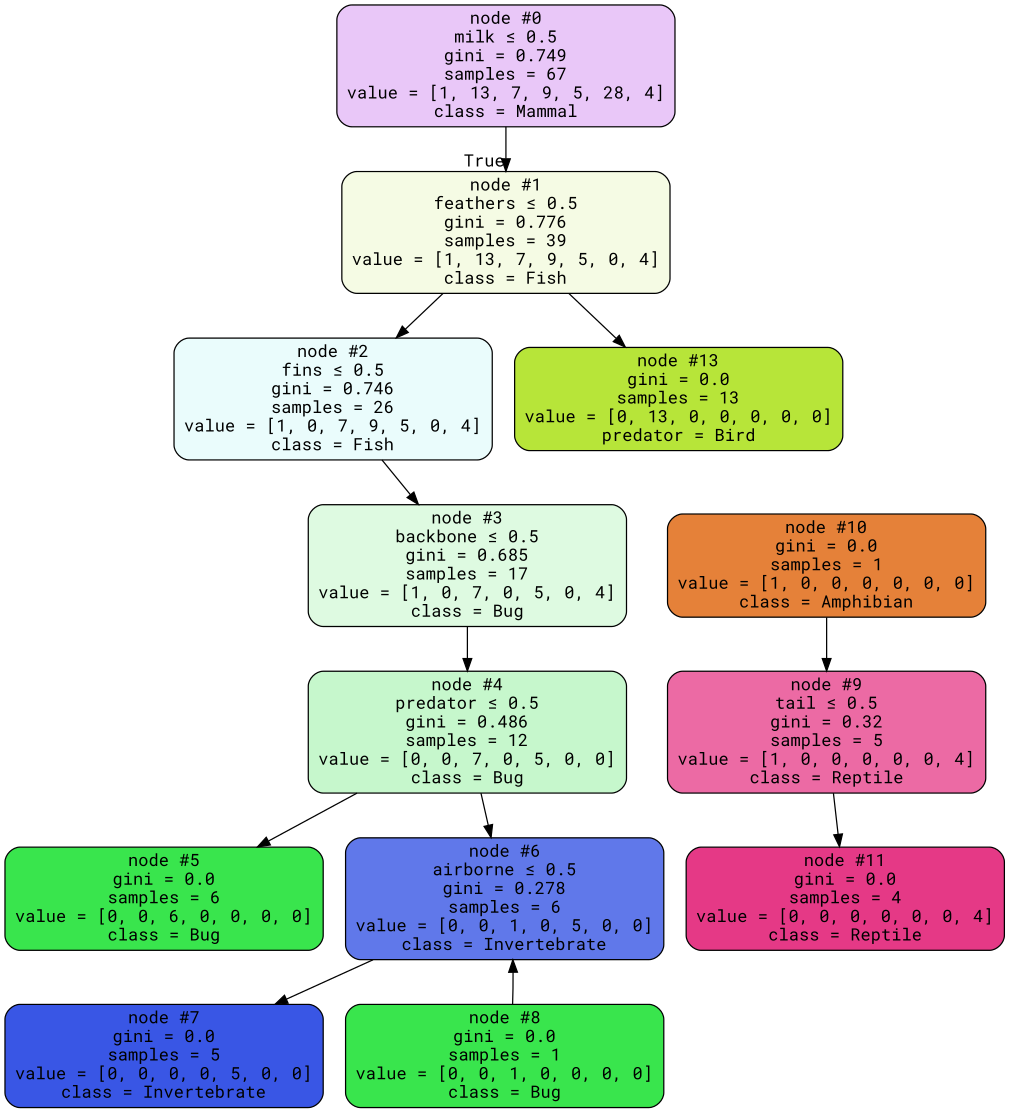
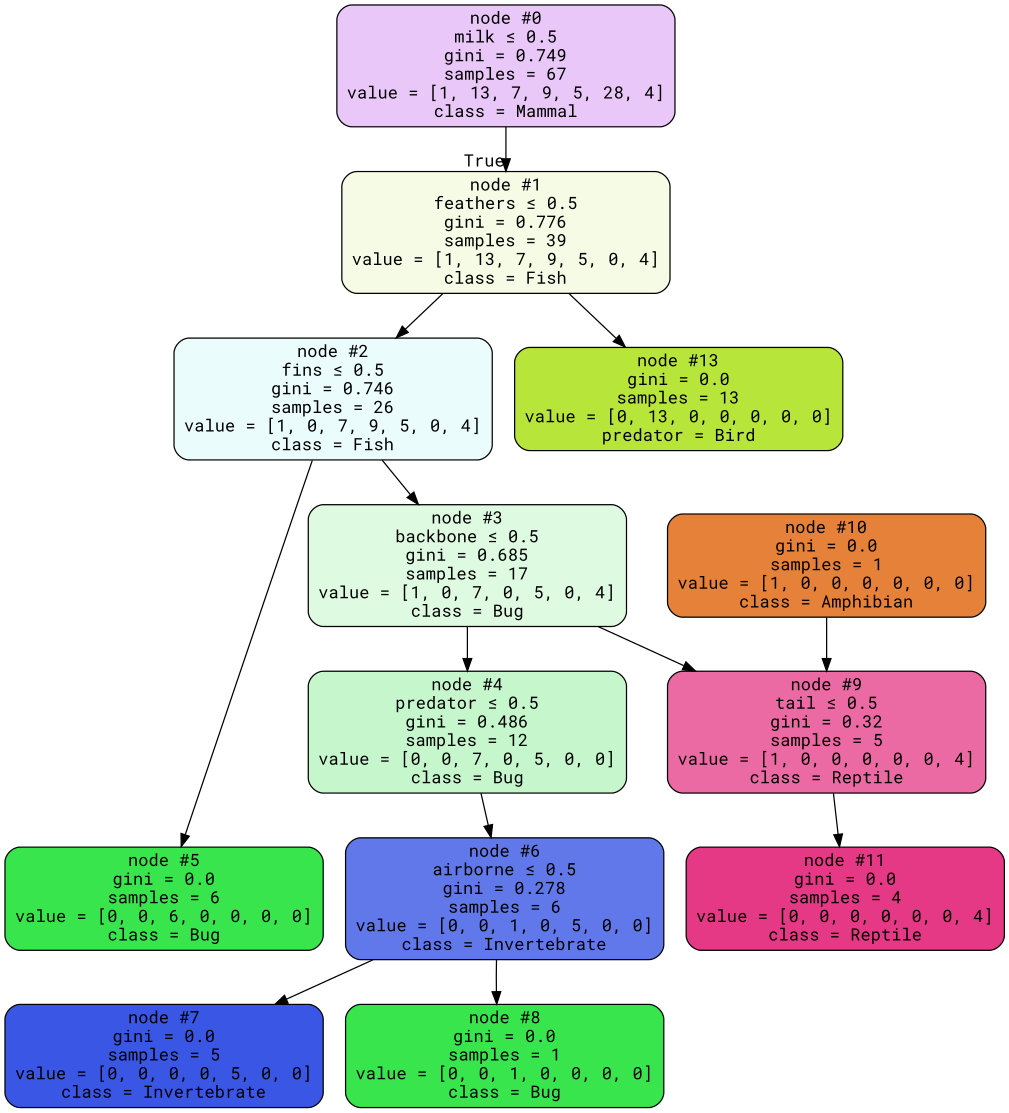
edge "node #3" -> "node #9": added
edge "node #4" -> "node #5": now "node #2" -> "node #5"
edge "node #8" -> "node #6": reversed
